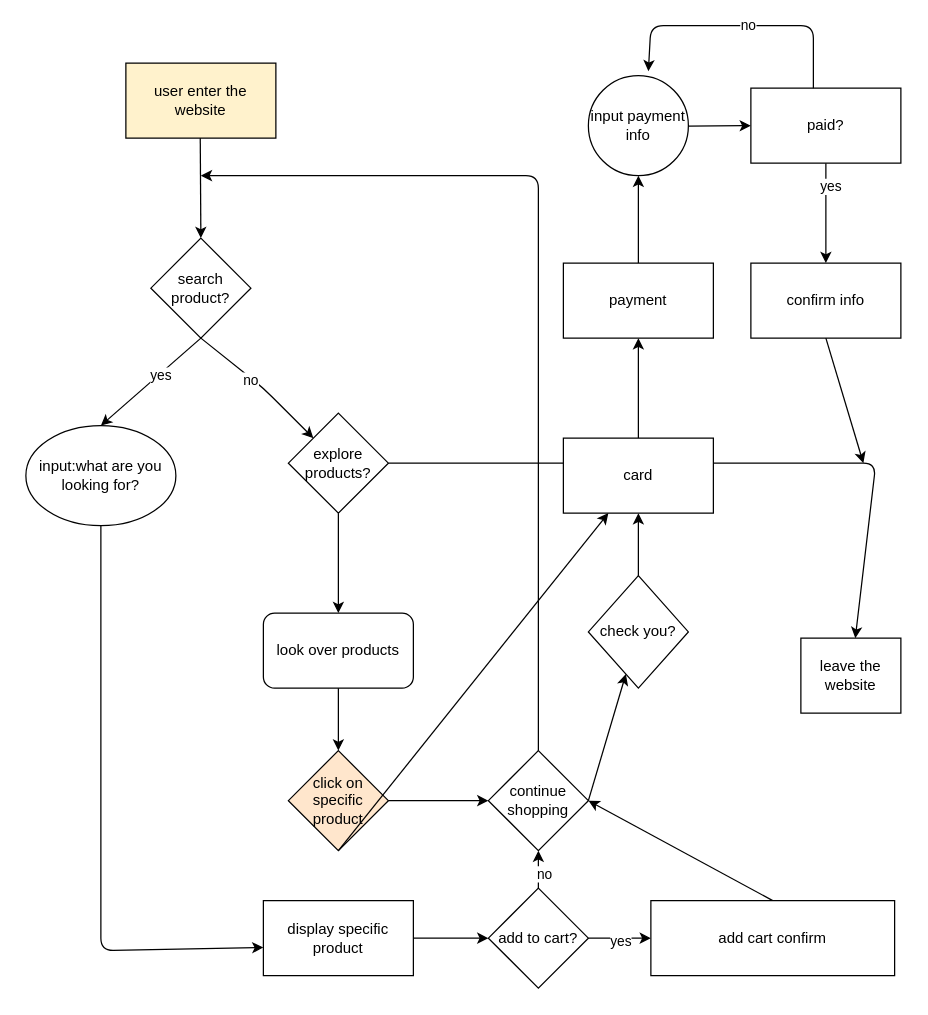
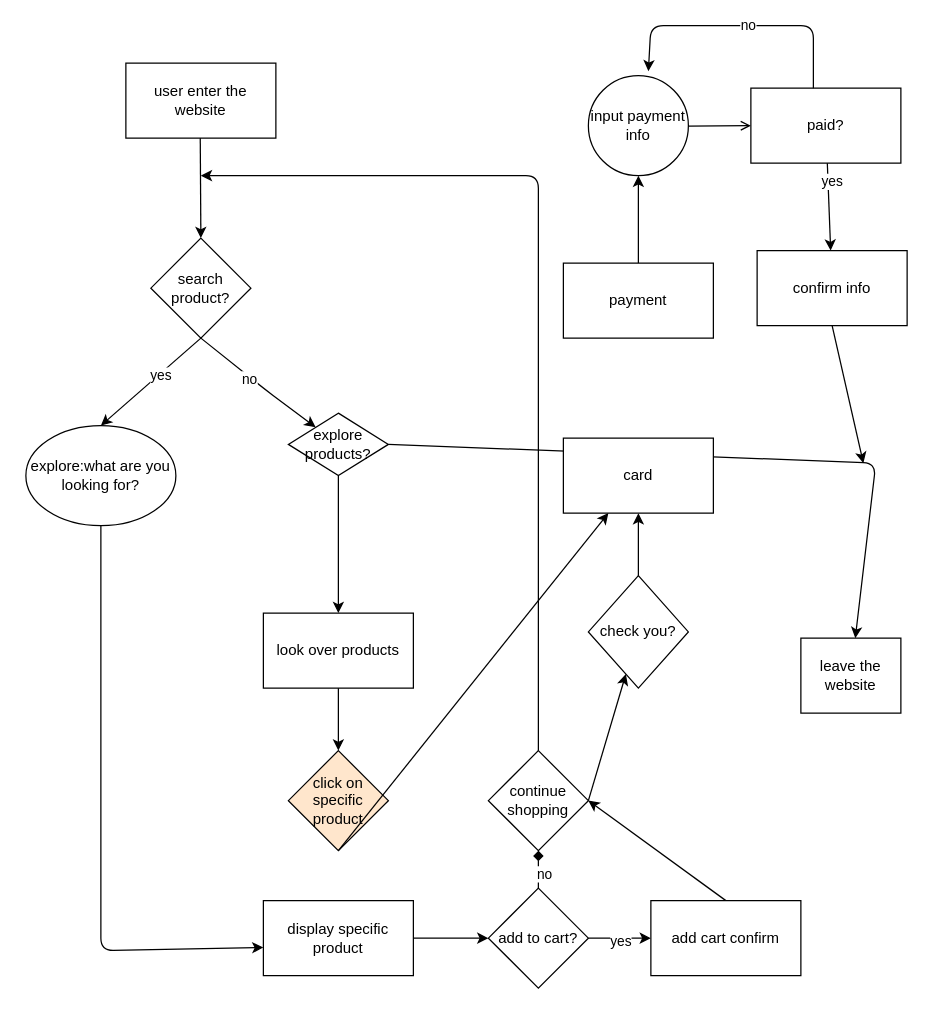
node "user enter the website": fillcolor #fff2cc -> #ffffff
edge "input payment info" -> "paid?": arrowhead classic -> open
node "confirm info": moved (826, 301) -> (832, 288)
edge "card" -> "payment": removed
node "explore products?": size 100x100 -> 100x63
node "input:what are you looking for?": label "input:what are you looking for?" -> "explore:what are you looking for?"
node "look over products": shape rounded rectangle -> rectangle
edge "click on specific product" -> "continue shopping": removed
edge "add to cart?" -> "continue shopping": arrowhead classic -> diamond
node "add cart confirm": size 244x75 -> 150x75
